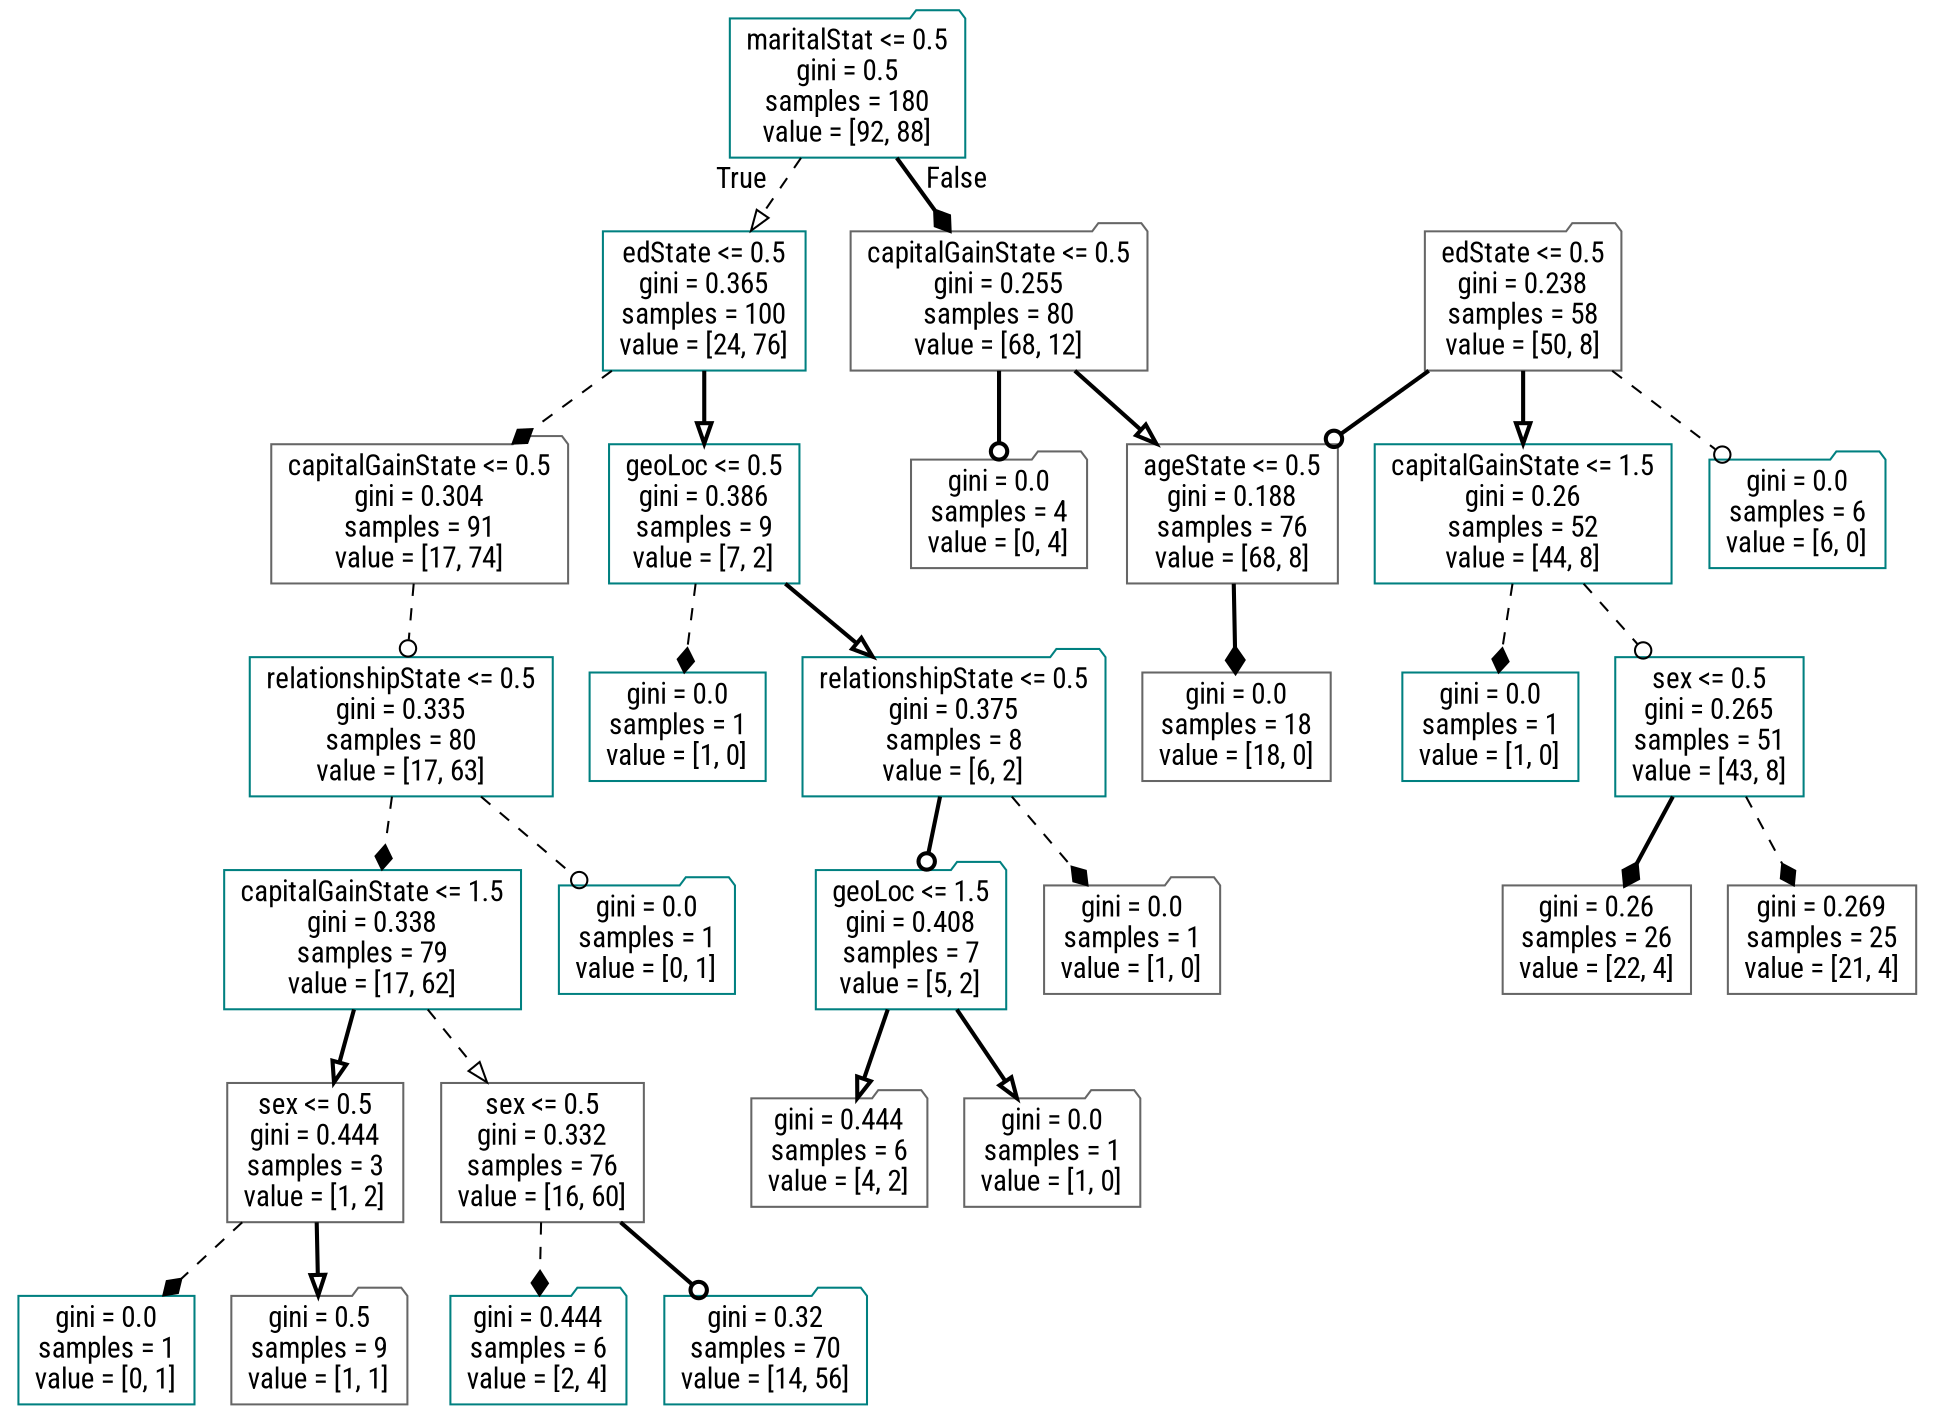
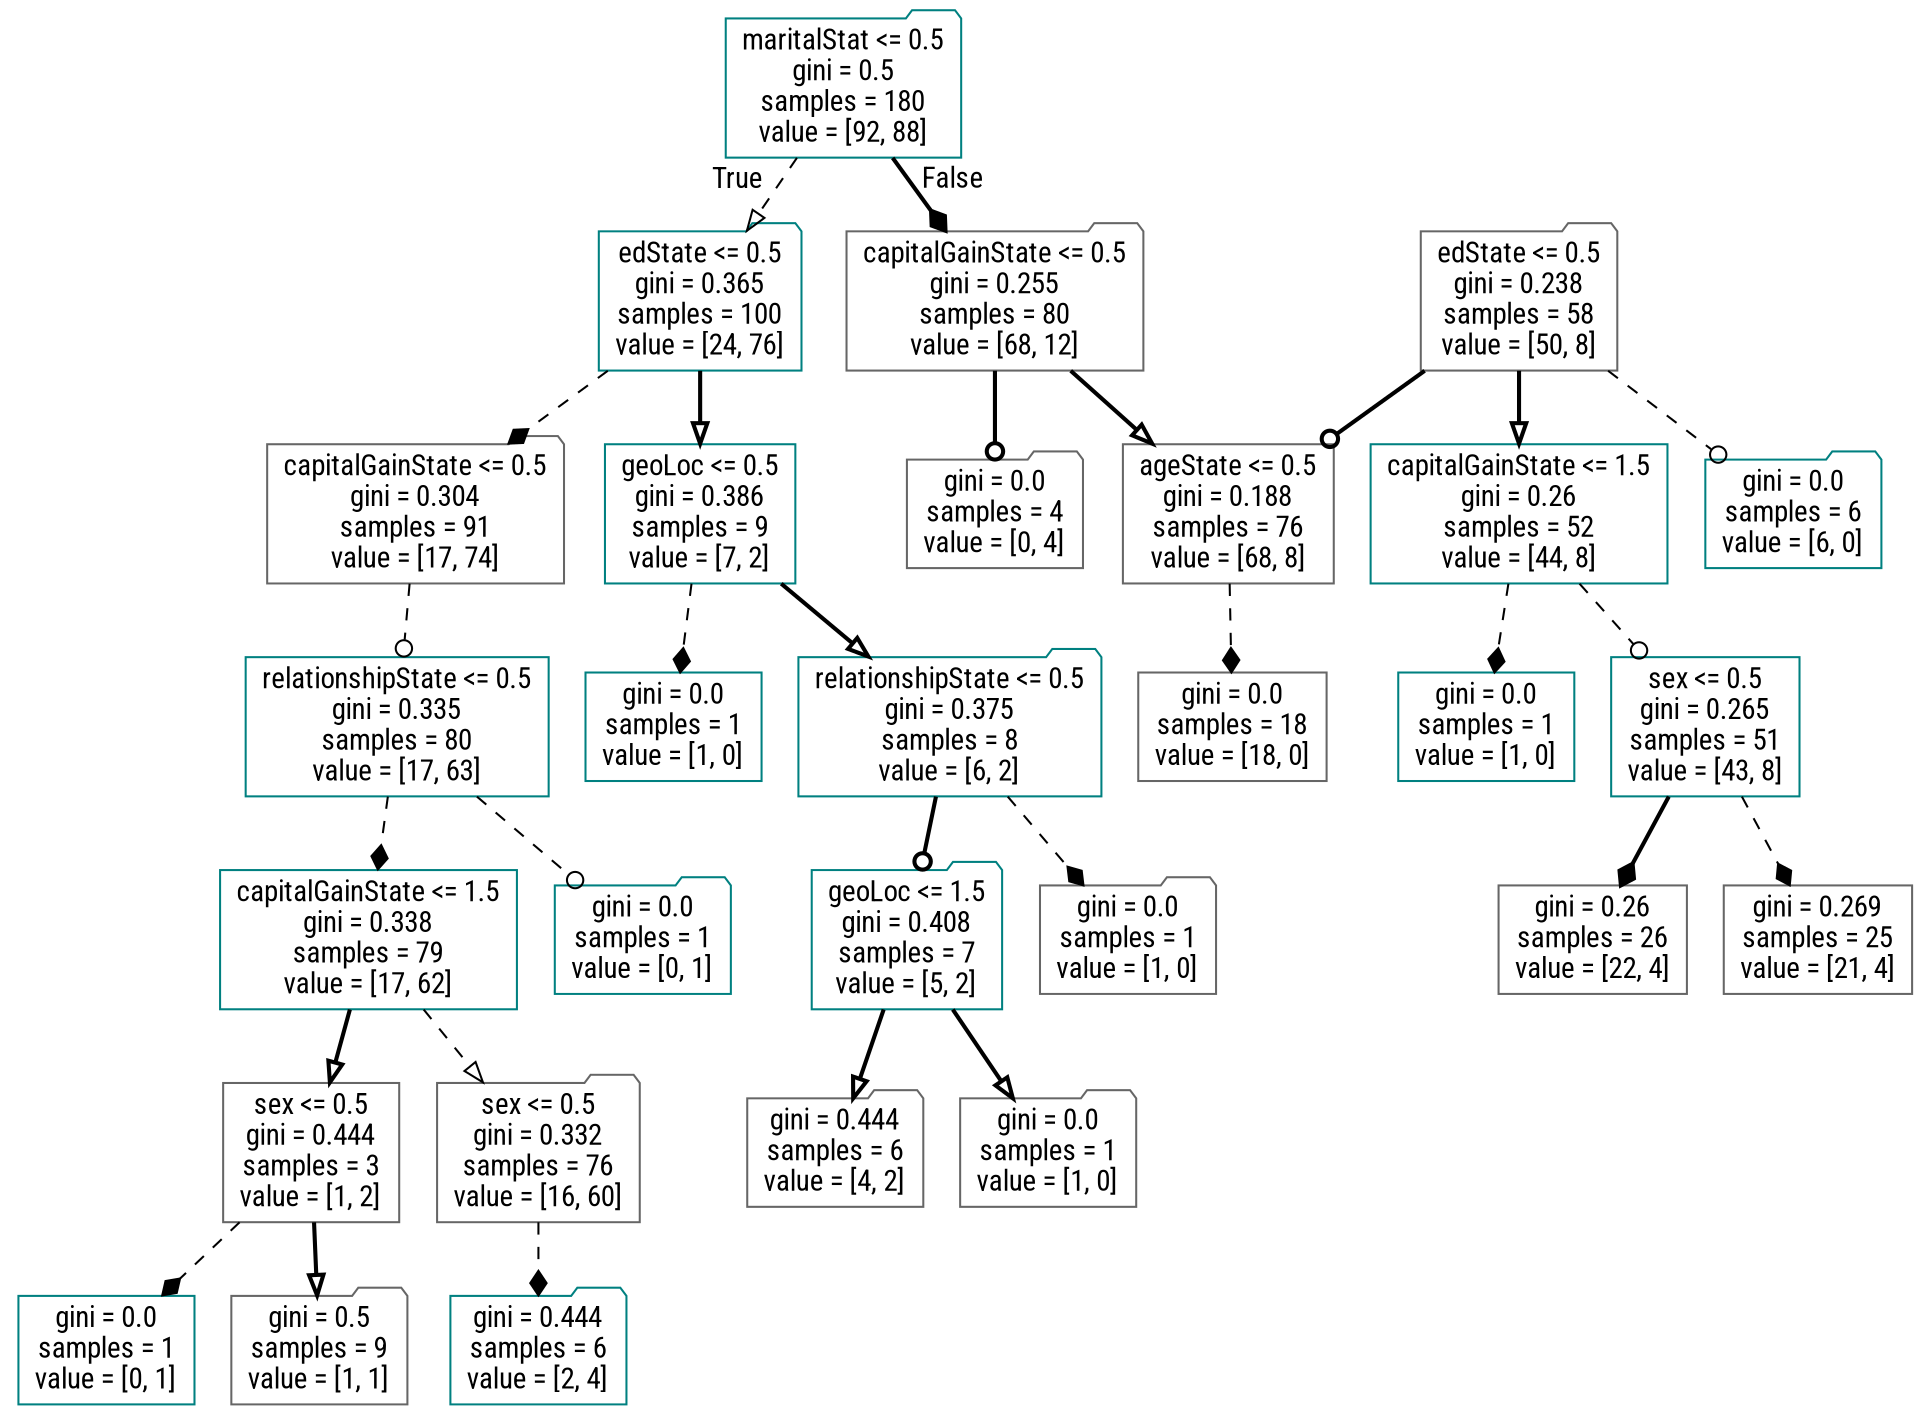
node "edState <= 0.5 gini = 0.365 samples = 100 value = [24, 76]": shape box -> folder
edge "ageState <= 0.5 gini = 0.188 samples = 76 value = [68, 8]" -> "gini = 0.0 samples = 18 value = [18, 0]": style bold -> dashed
node "sex <= 0.5 gini = 0.332 samples = 76 value = [16, 60]": shape box -> folder
node "gini = 0.32 samples = 70 value = [14, 56]": removed
